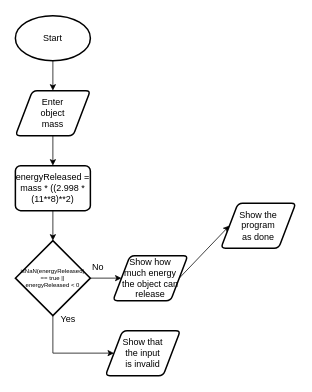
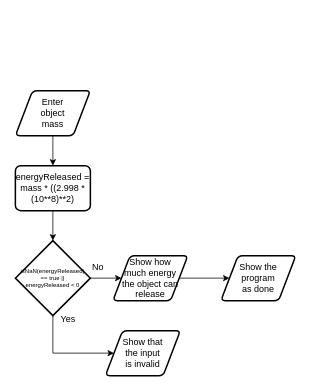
node "Start": removed
edge "Start" -> "Enter object mass": removed
node "energyReleased = mass * ((2.998 * (11**8)**2)": label "energyReleased = mass * ((2.998 * (11**8)**2)" -> "energyReleased = mass * ((2.998 * (10**8)**2)"
node "Show the program as done": moved (258, 225) -> (258, 278)
